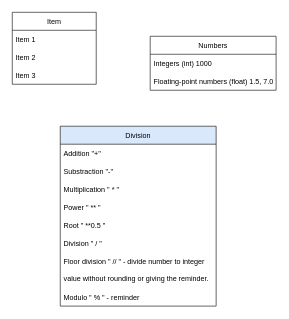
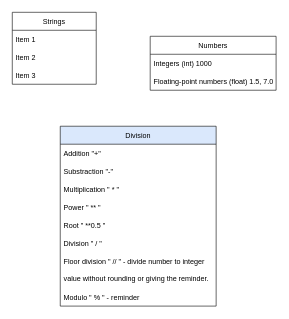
node "Item": label "Item" -> "Strings"
